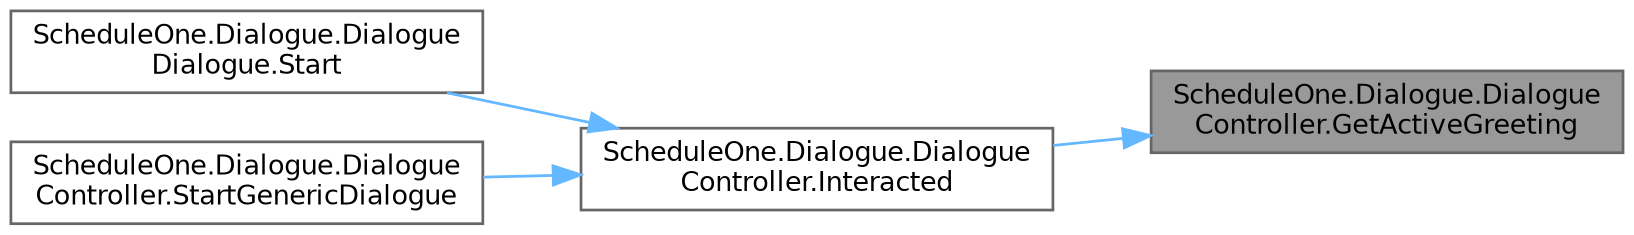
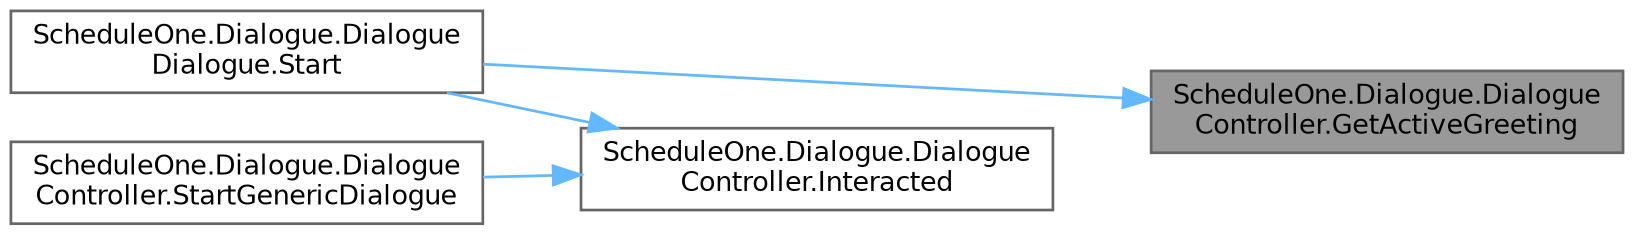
edge "ScheduleOne.Dialogue.Dialogue Controller.Interacted" -> "ScheduleOne.Dialogue.Dialogue Controller.GetActiveGreeting": now "ScheduleOne.Dialogue.Dialogue Dialogue.Start" -> "ScheduleOne.Dialogue.Dialogue Controller.GetActiveGreeting"
